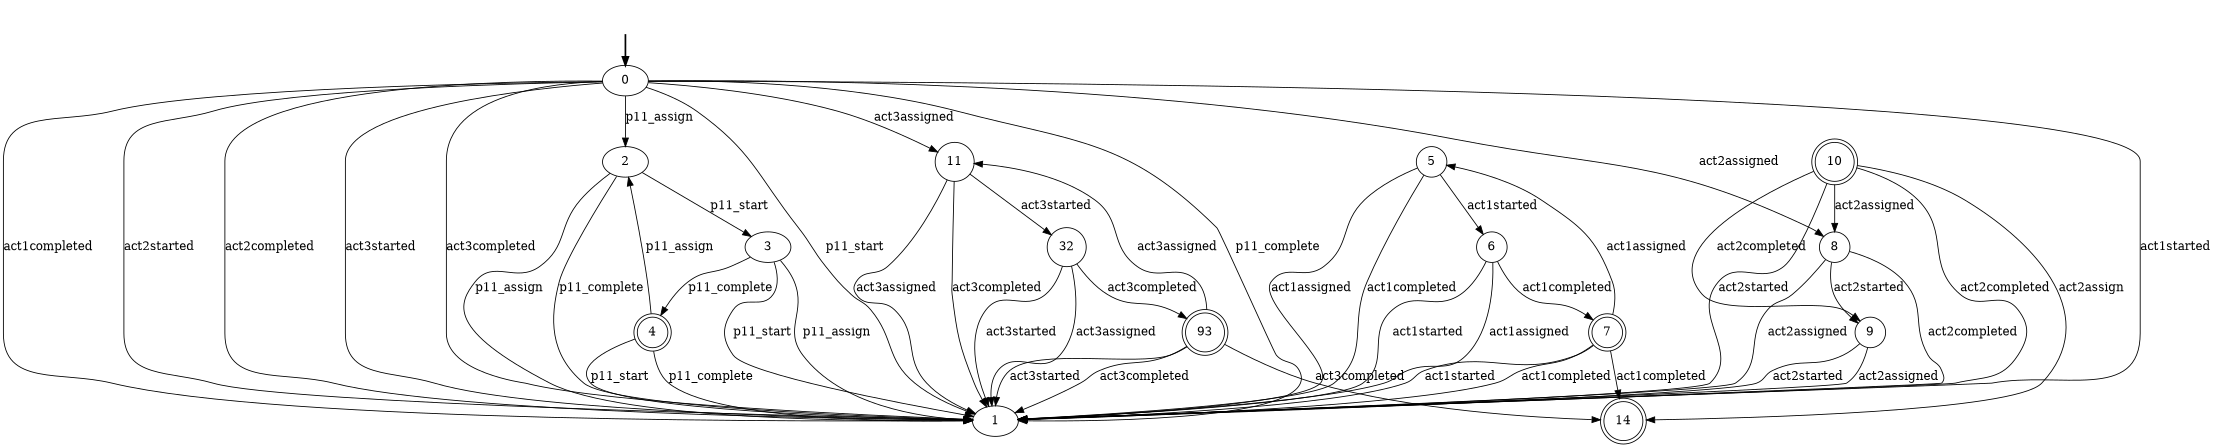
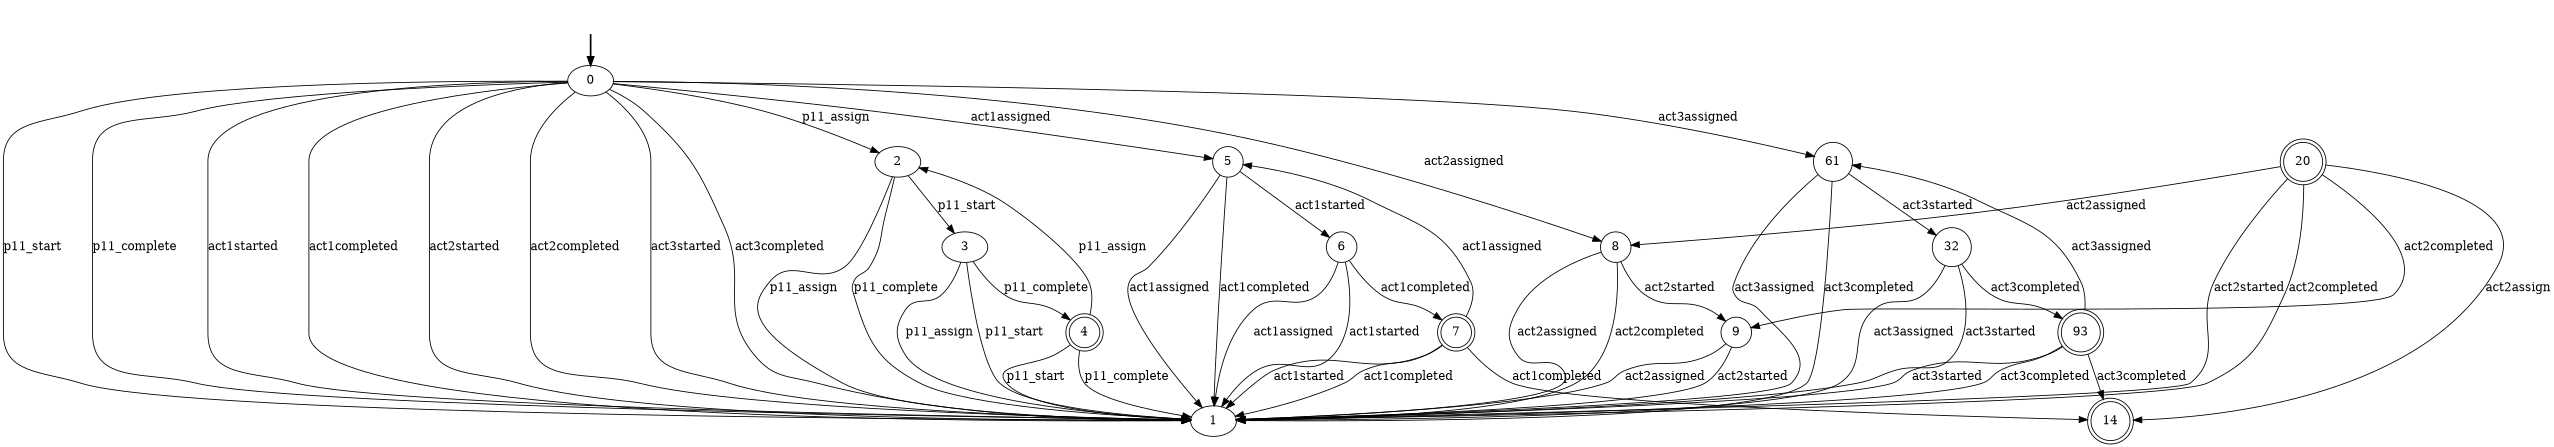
edge "0" -> "5": added, label "act1assigned"
node "11": label "11" -> "61"
node "10": label "10" -> "20"
